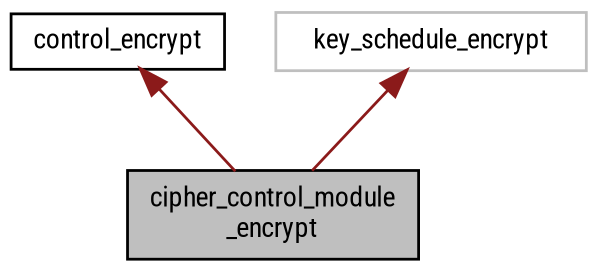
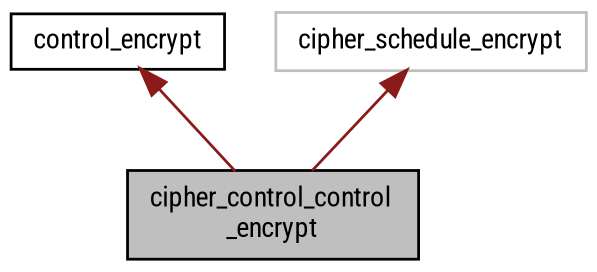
node "key_schedule_encrypt": label "key_schedule_encrypt" -> "cipher_schedule_encrypt"
node "cipher_control_module _encrypt": label "cipher_control_module _encrypt" -> "cipher_control_control _encrypt"
